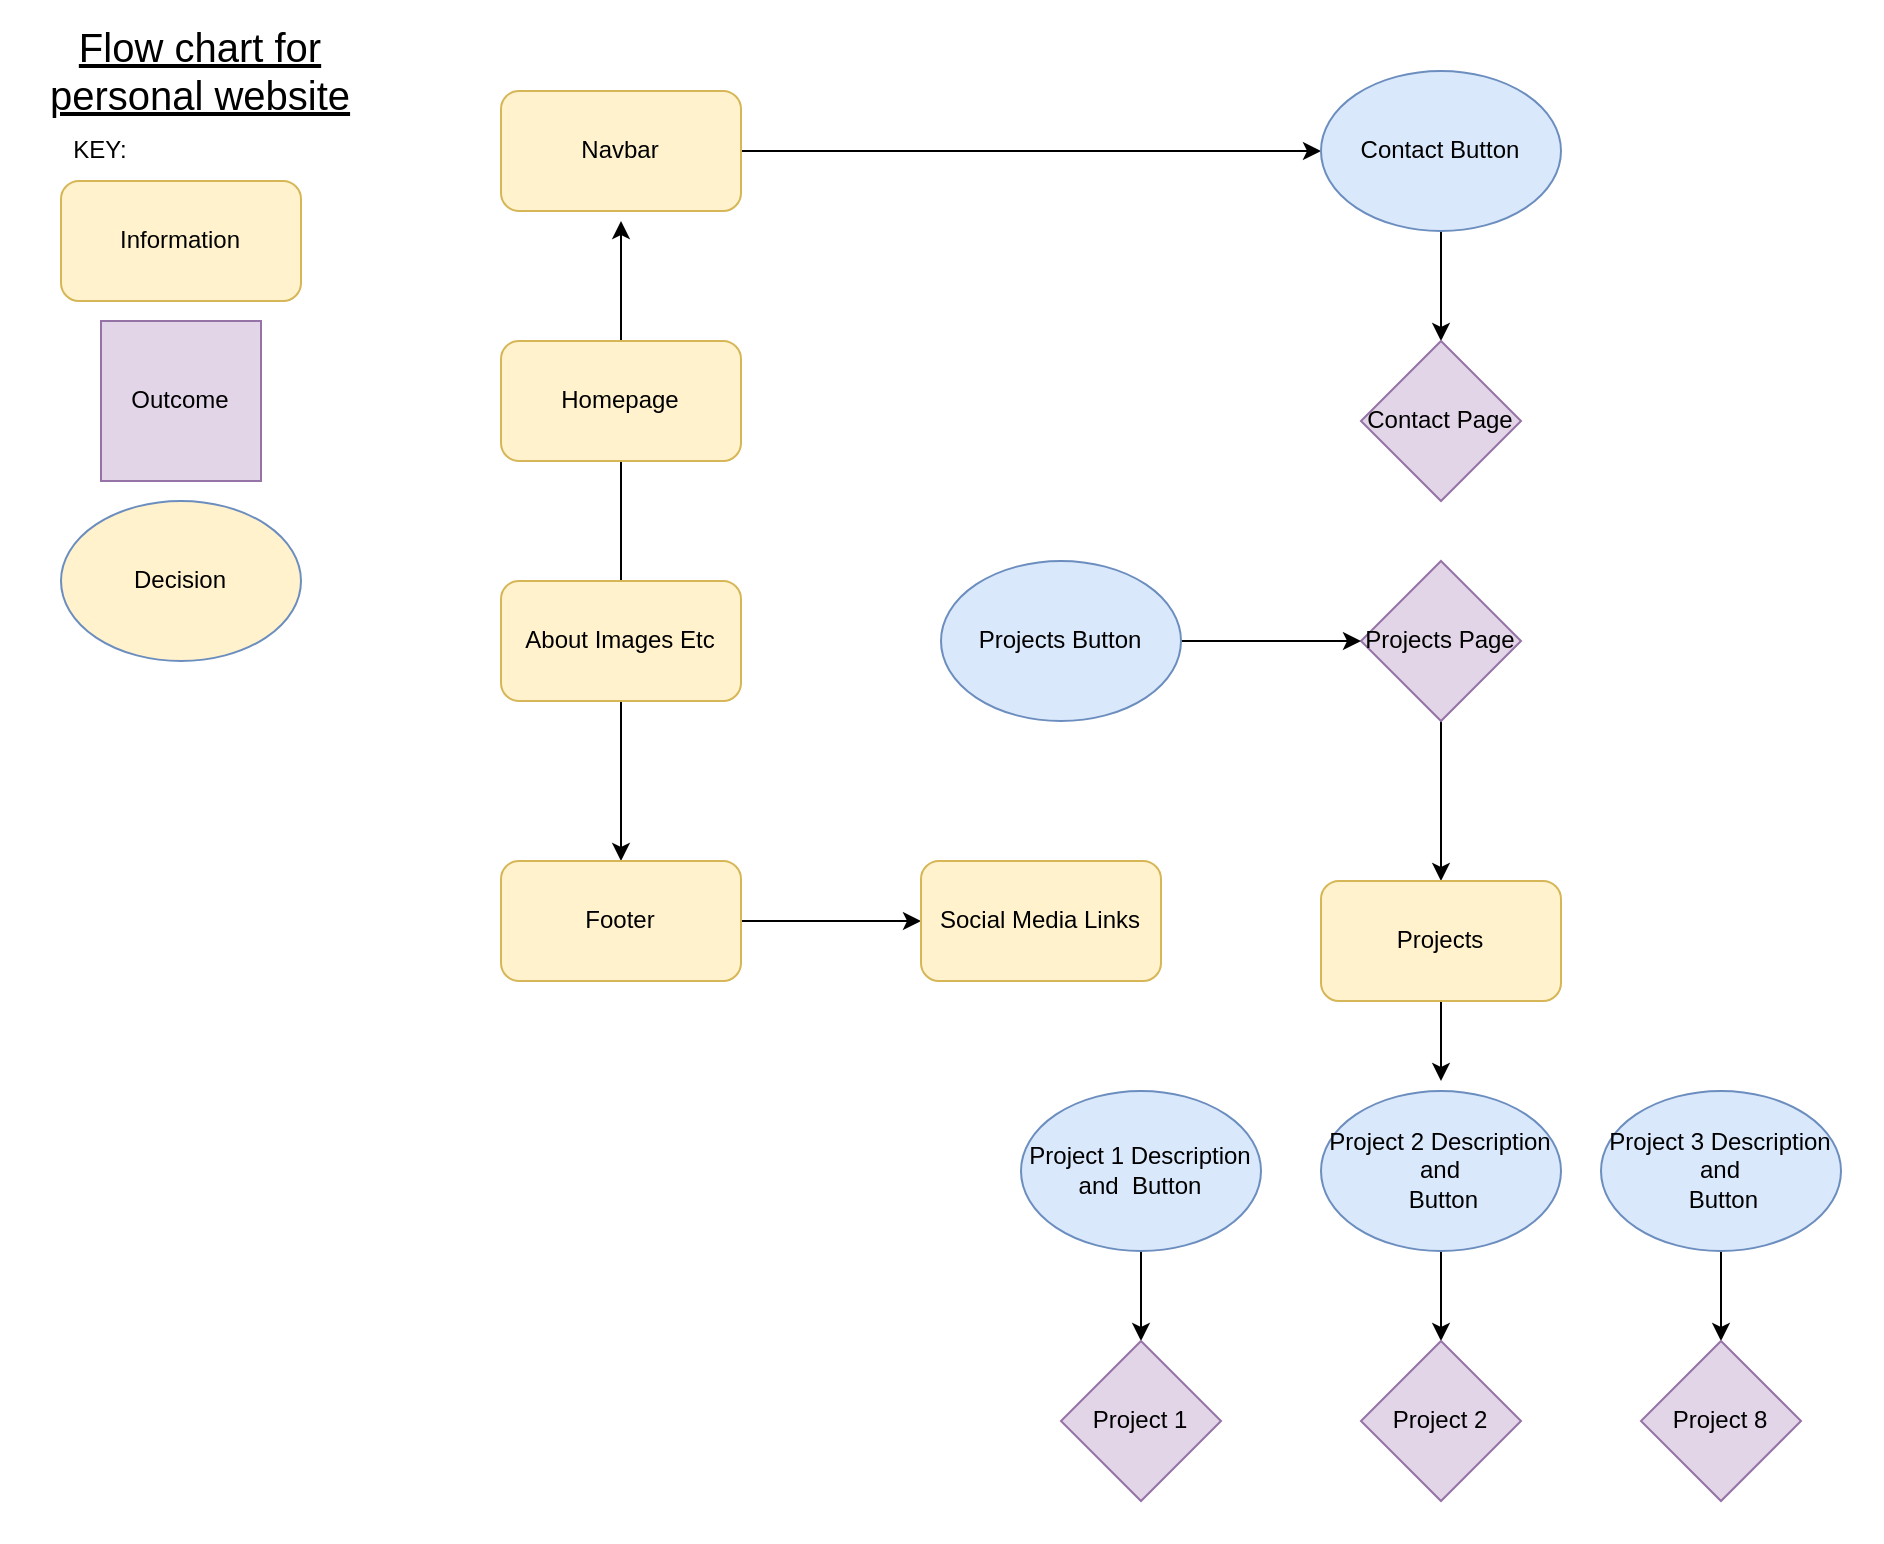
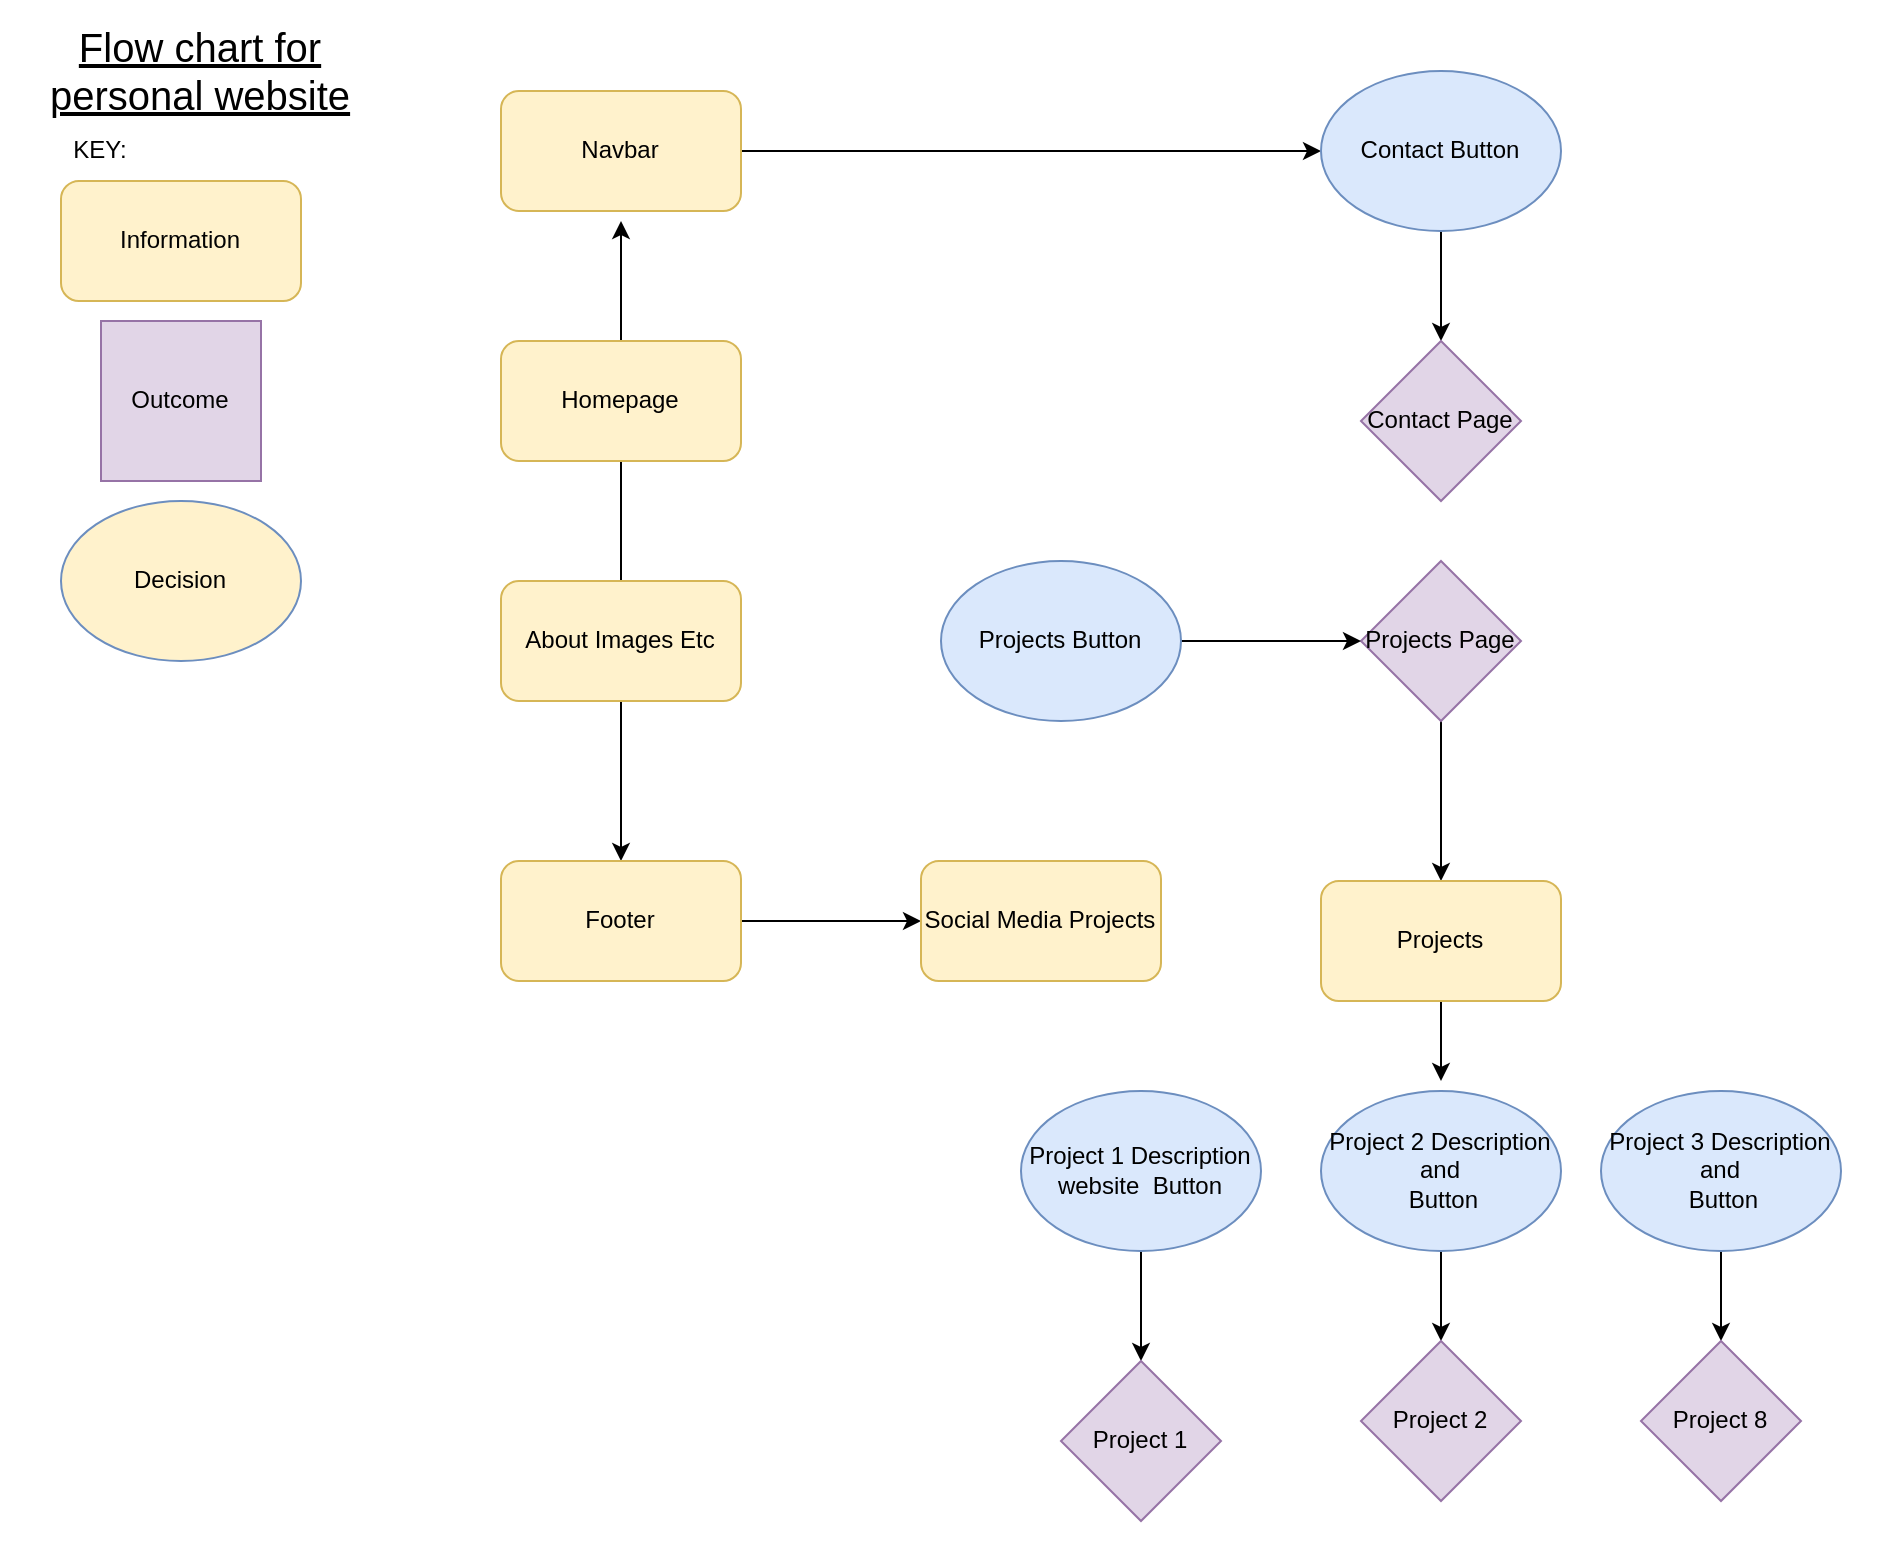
node "Social Media Links": label "Social Media Links" -> "Social Media Projects"
node "Project 1 Description and Button": label "Project 1 Description and Button" -> "Project 1 Description website Button"
node "Project 1": moved (1141, 1421) -> (1141, 1441)
